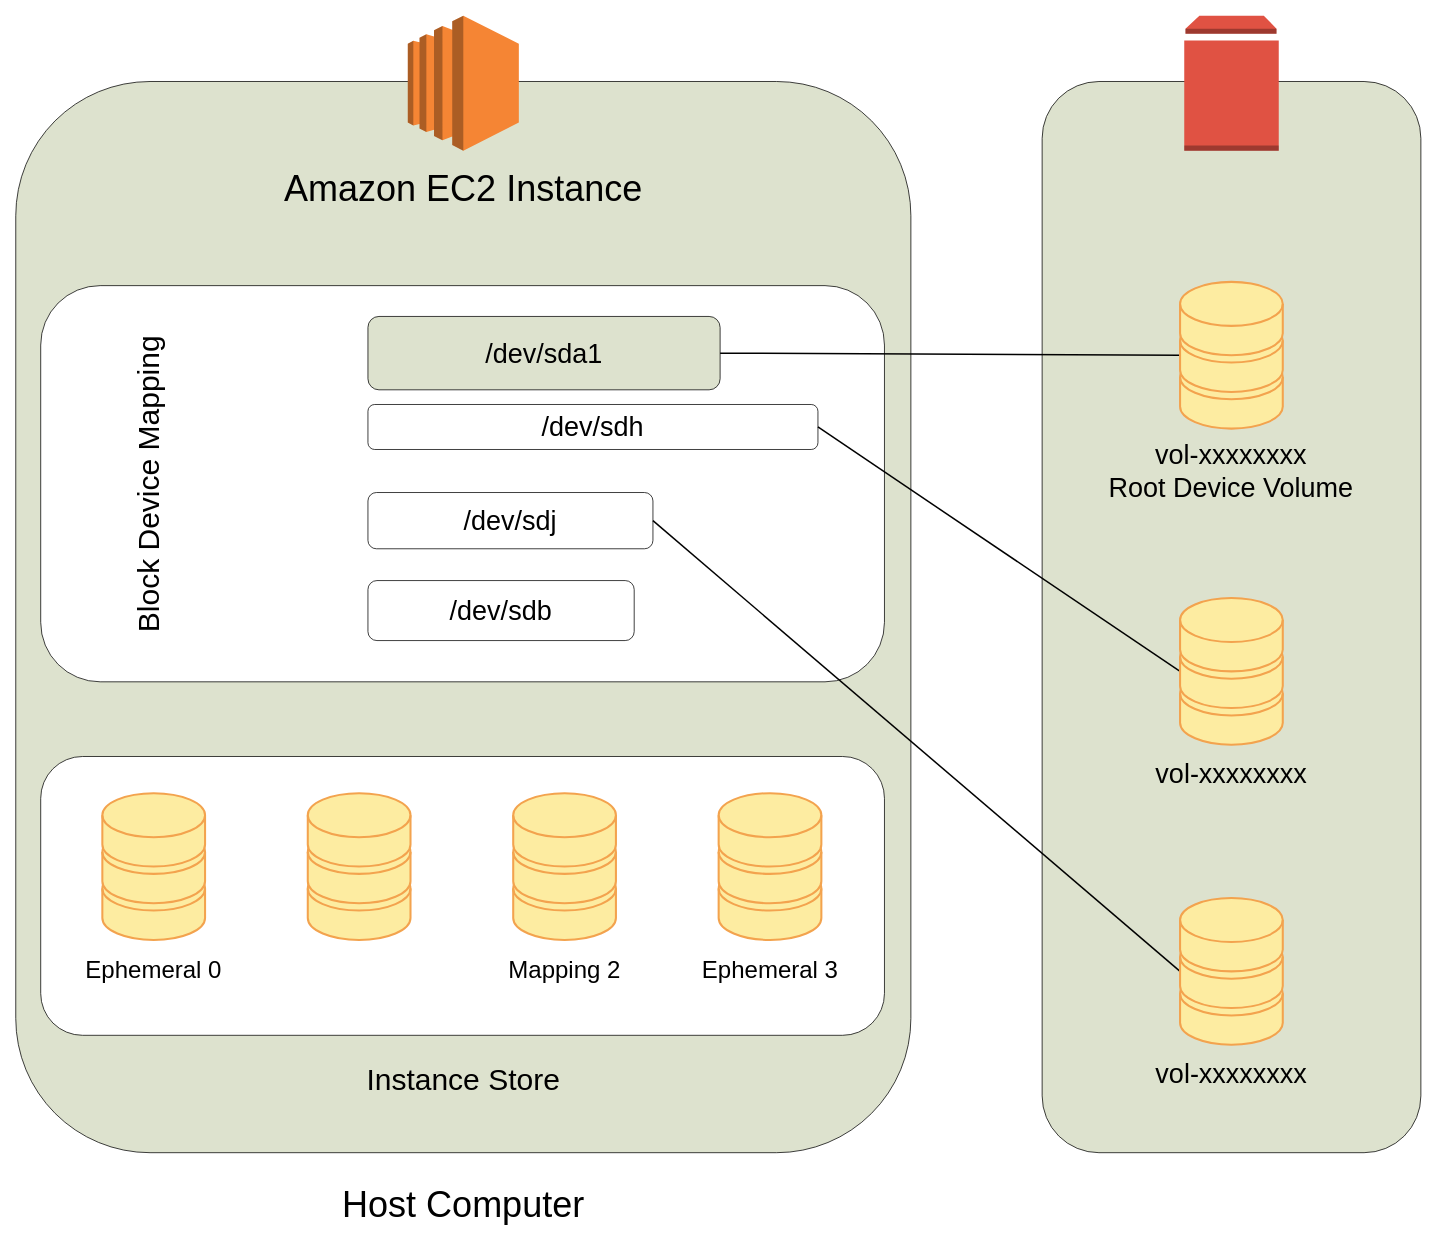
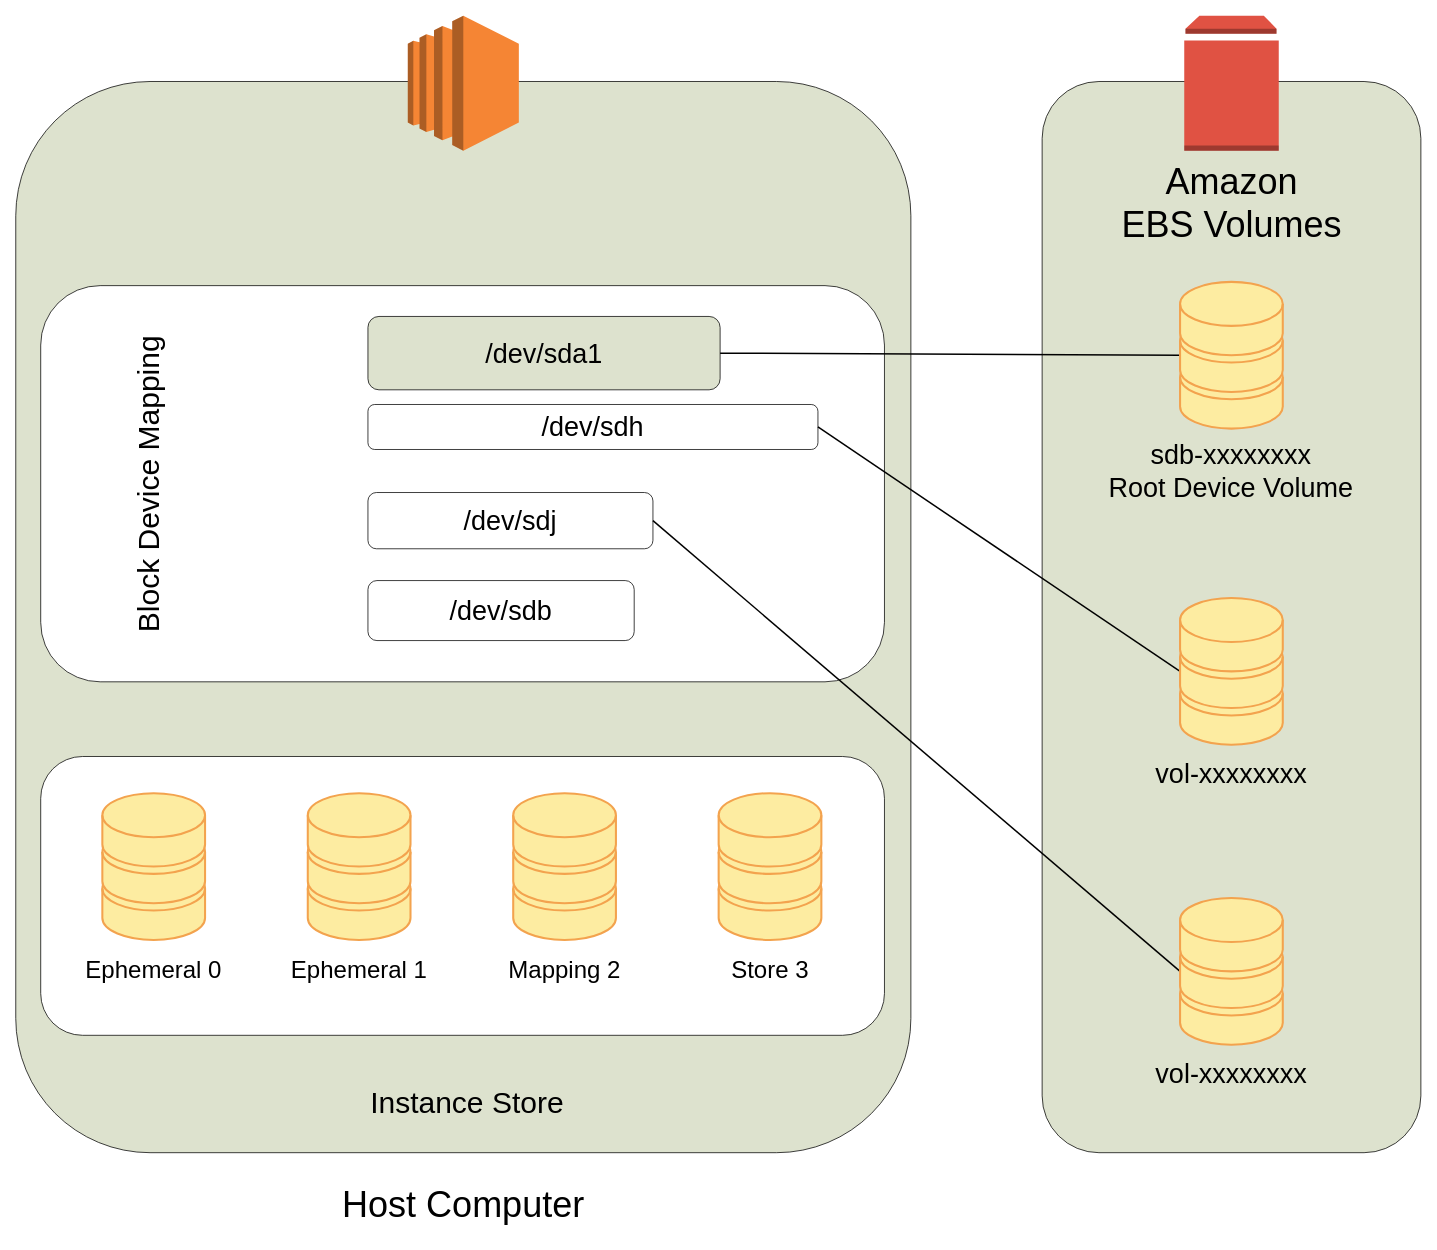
node "Amazon EC2 Instance": removed
node "Amazon EBS Volumes": added
node "vol-xxxxxxxxRoot Device Volume": label "vol-xxxxxxxxRoot Device Volume" -> "sdb-xxxxxxxxRoot Device Volume"
node "Ephemeral 1": added
node "Ephemeral 3": label "Ephemeral 3" -> "Store 3"
node "Instance Store": moved (463, 1079) -> (467, 1102)
